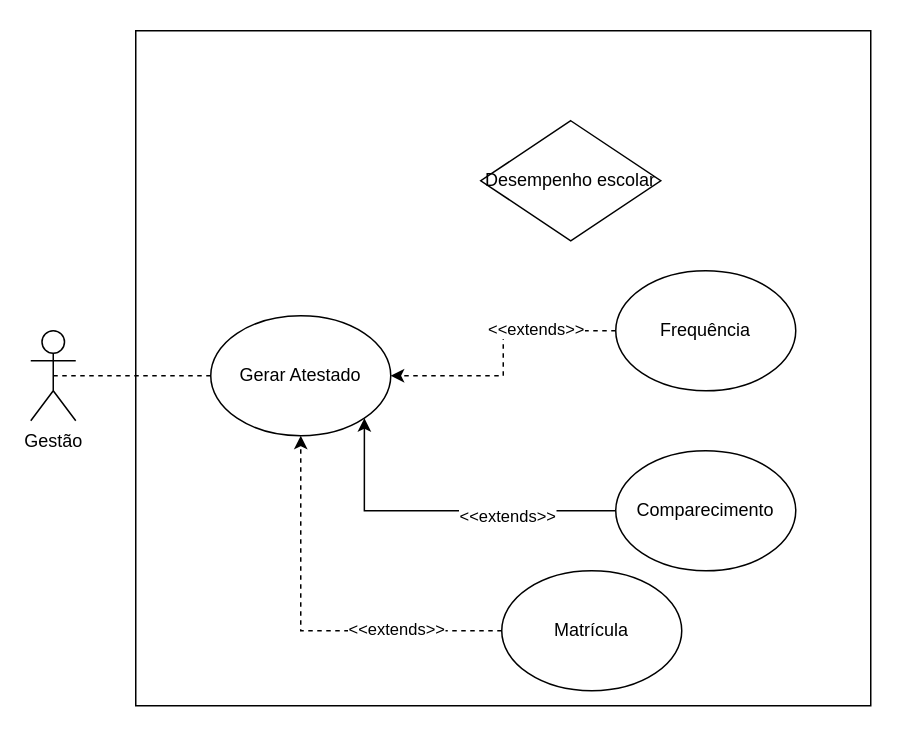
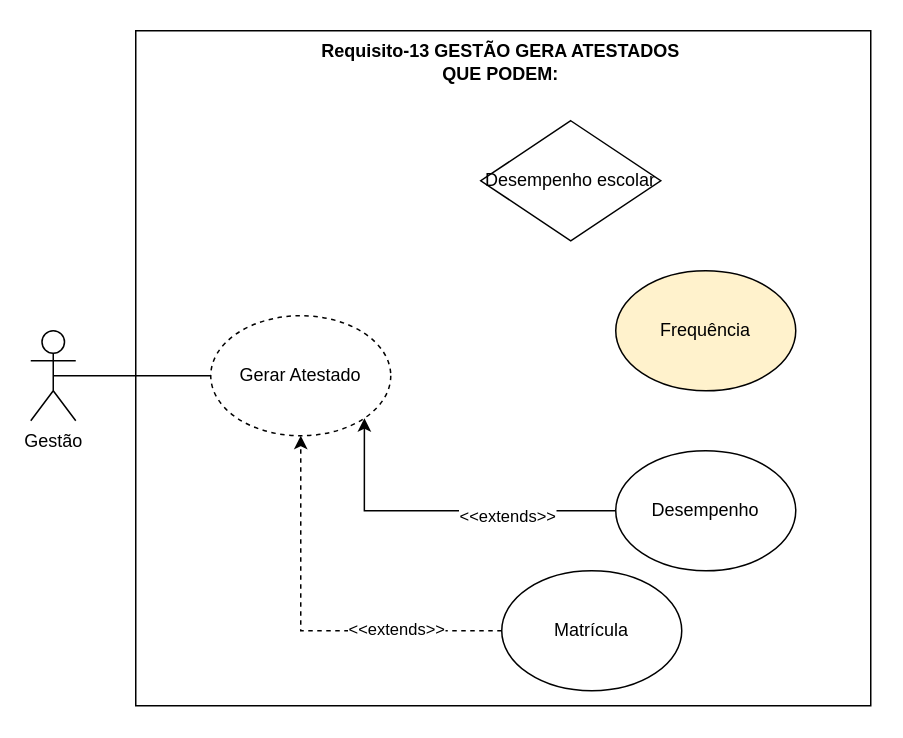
node "Requisito-13 GESTÃO GERA ATESTADOS QUE PODEM:": added
node "Frequência": fillcolor #ffffff -> #fff2cc
edge "Frequência" -> "Gerar Atestado": removed, label "<<extends>>"
edge "Gestão" -- "Gerar Atestado": style dashed -> solid
node "Gerar Atestado": style solid -> dashed
node "Comparecimento": label "Comparecimento" -> "Desempenho"
